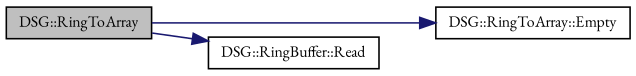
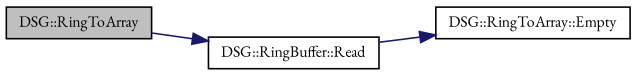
edge "DSG::RingToArray" -> "DSG::RingToArray::Empty": now "DSG::RingBuffer::Read" -> "DSG::RingToArray::Empty"
